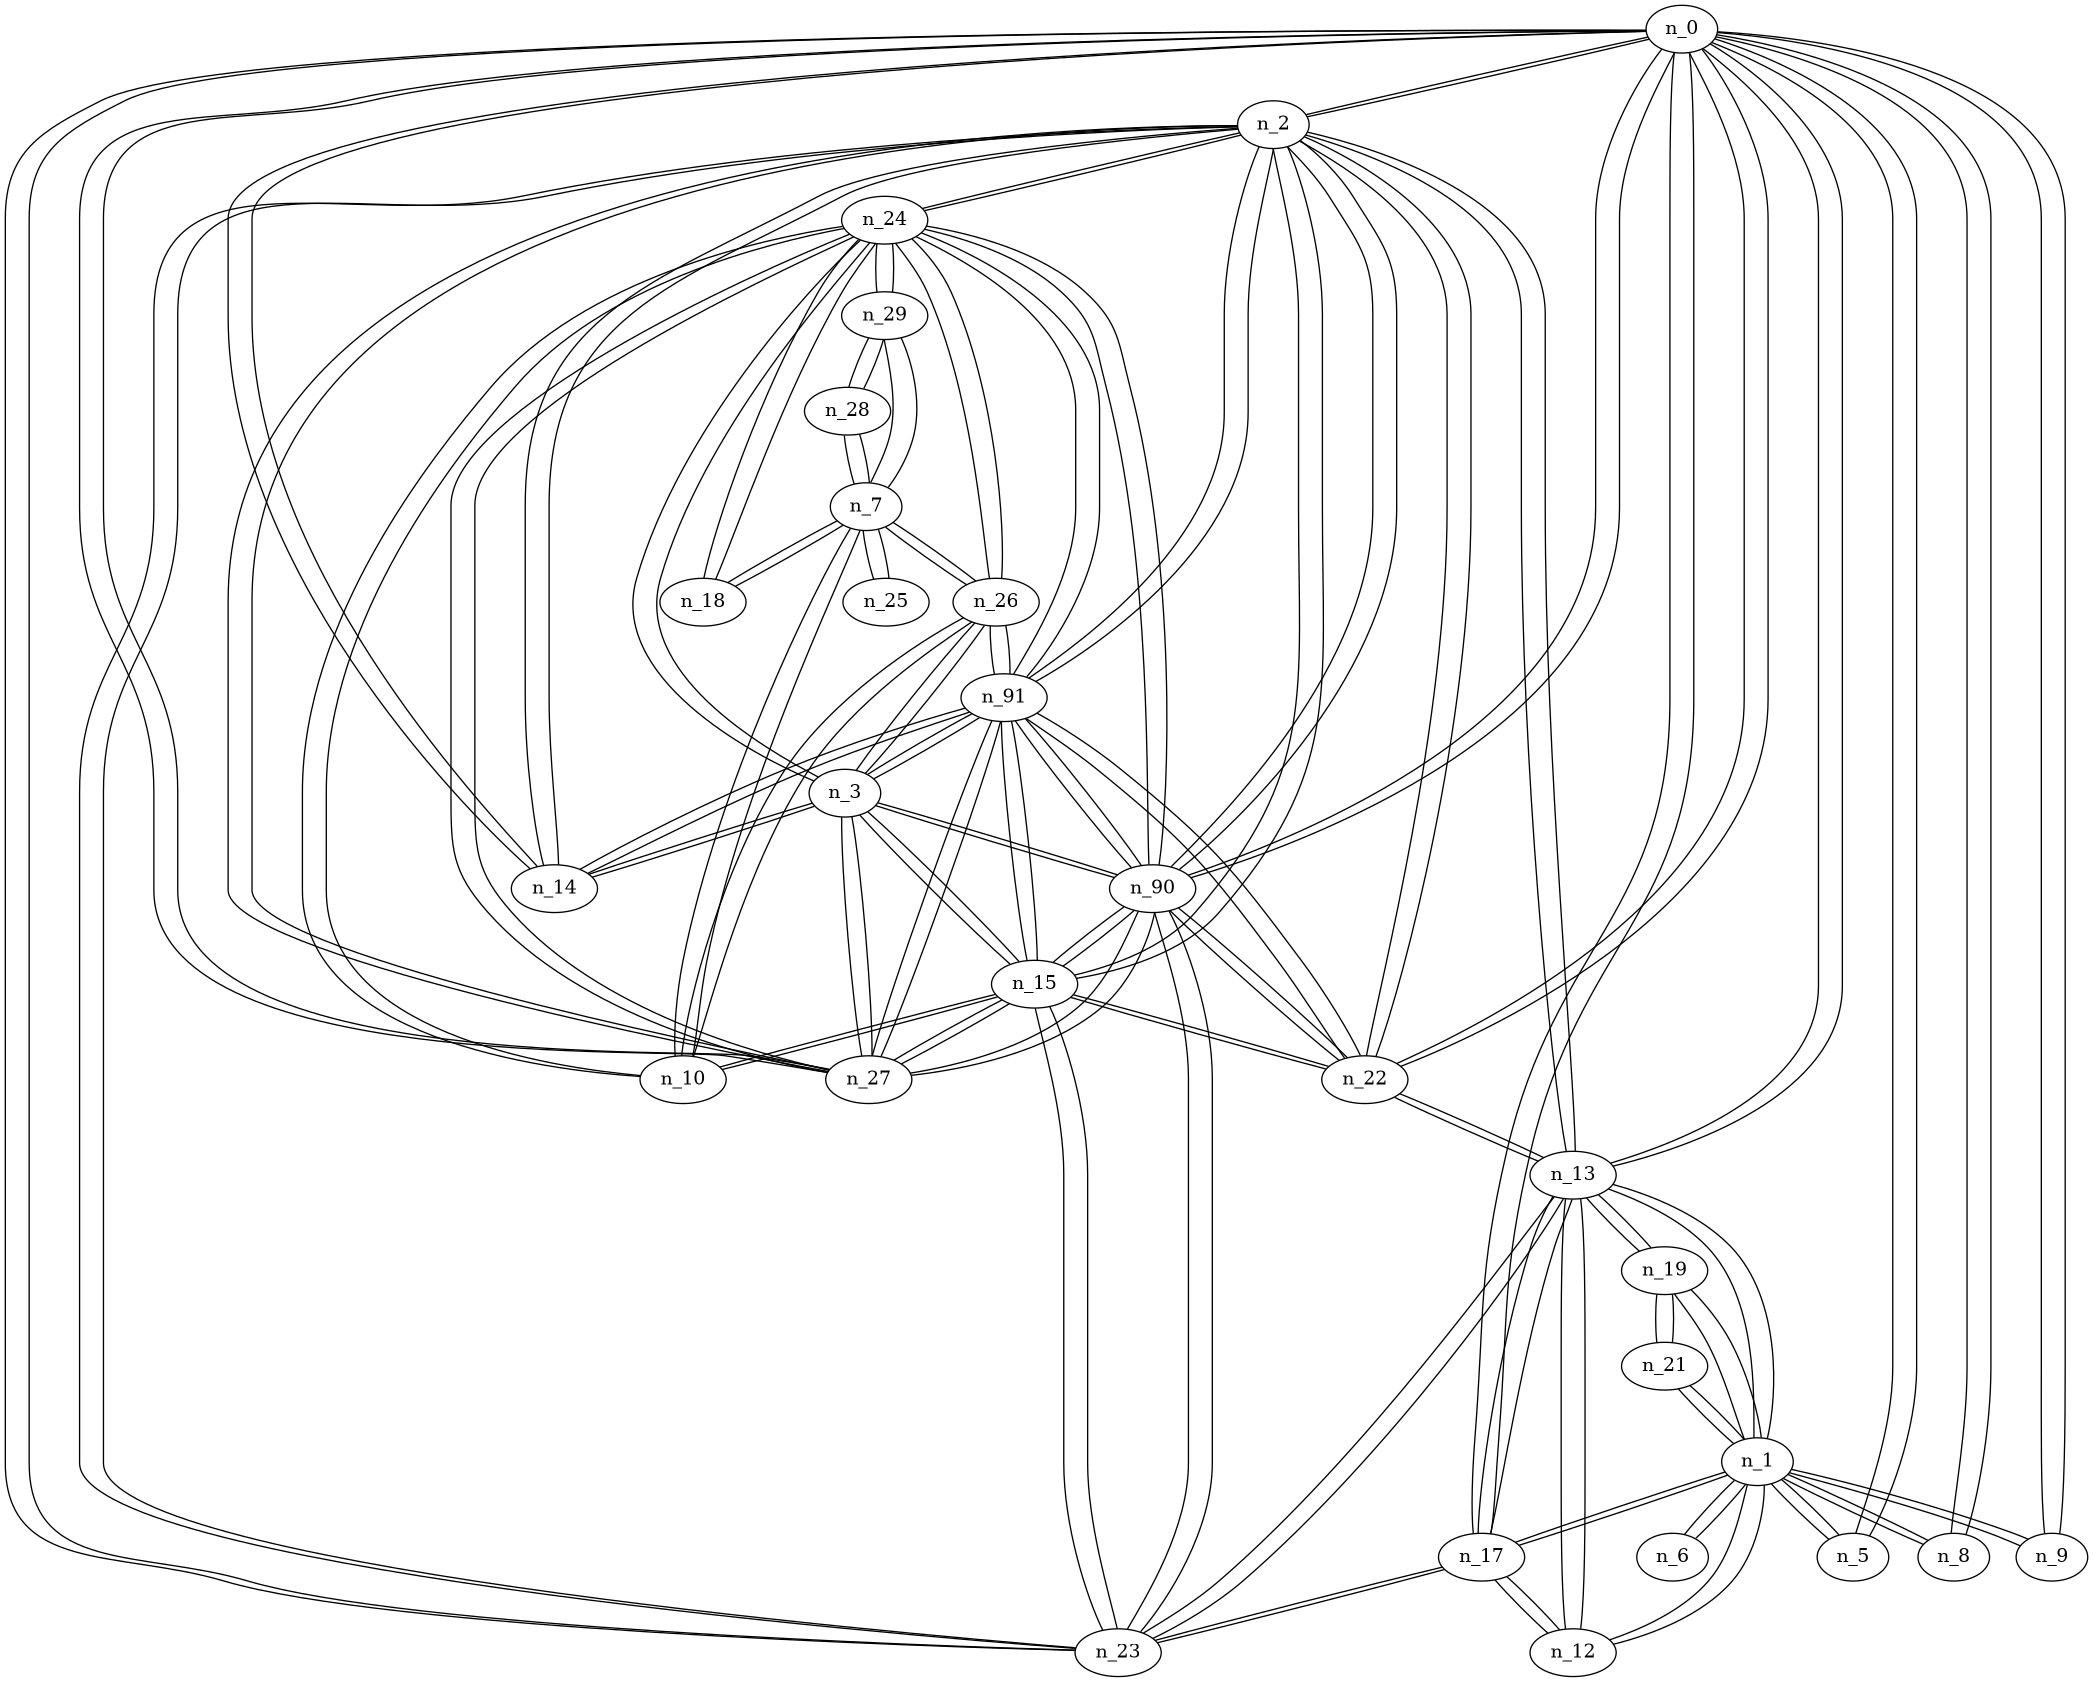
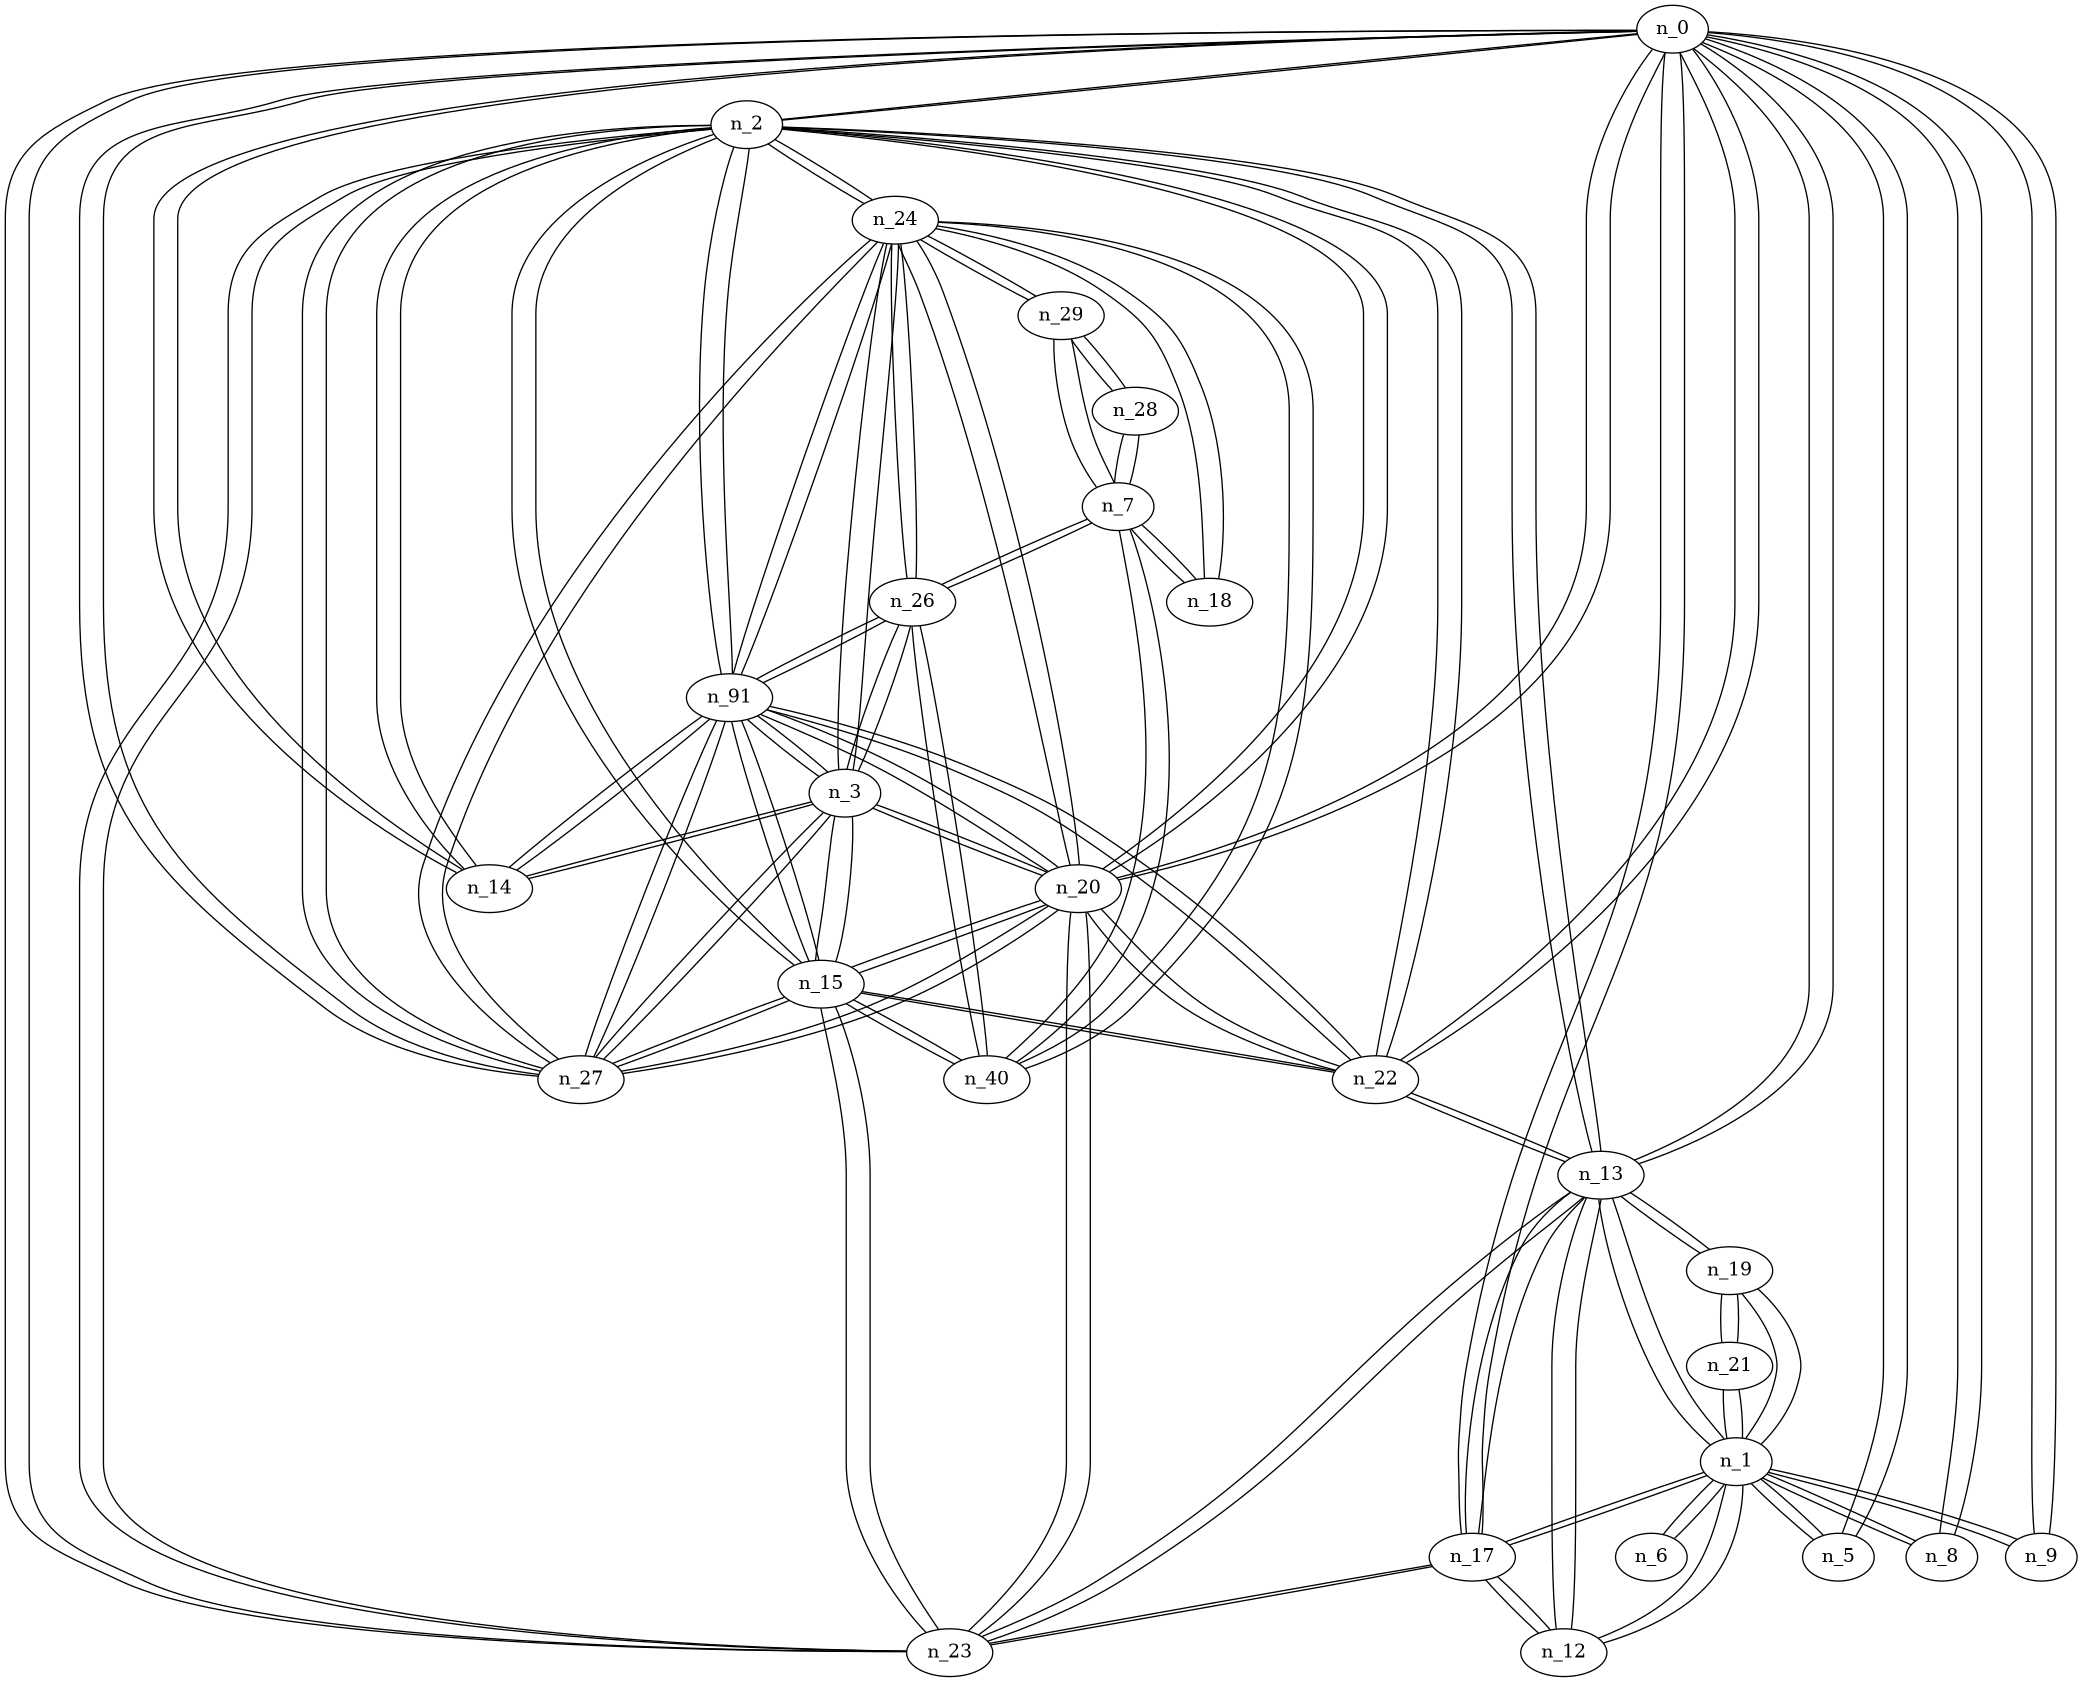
node "n_25": removed
node "n_90": label "n_90" -> "n_20"
node "n_10": label "n_10" -> "n_40"
